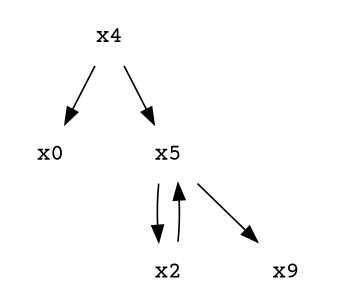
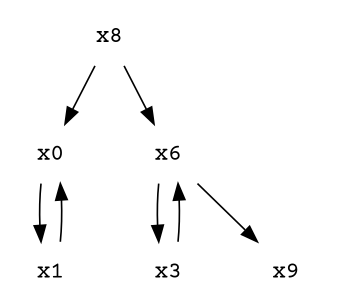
node "x4": label "x4" -> "x8"
node "x5": label "x5" -> "x6"
node "x1": added
node "x2": label "x2" -> "x3"
